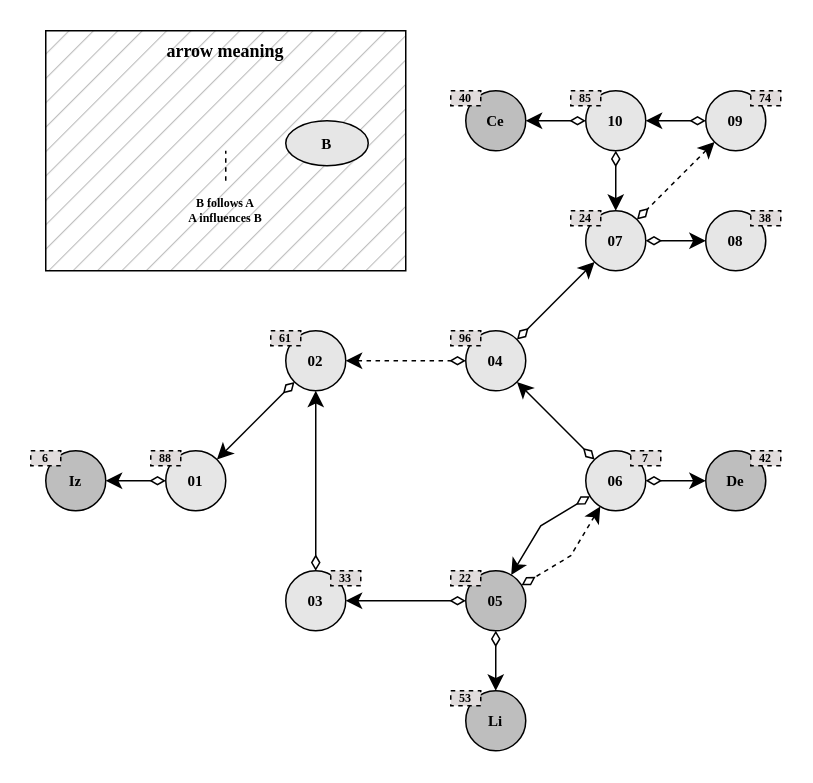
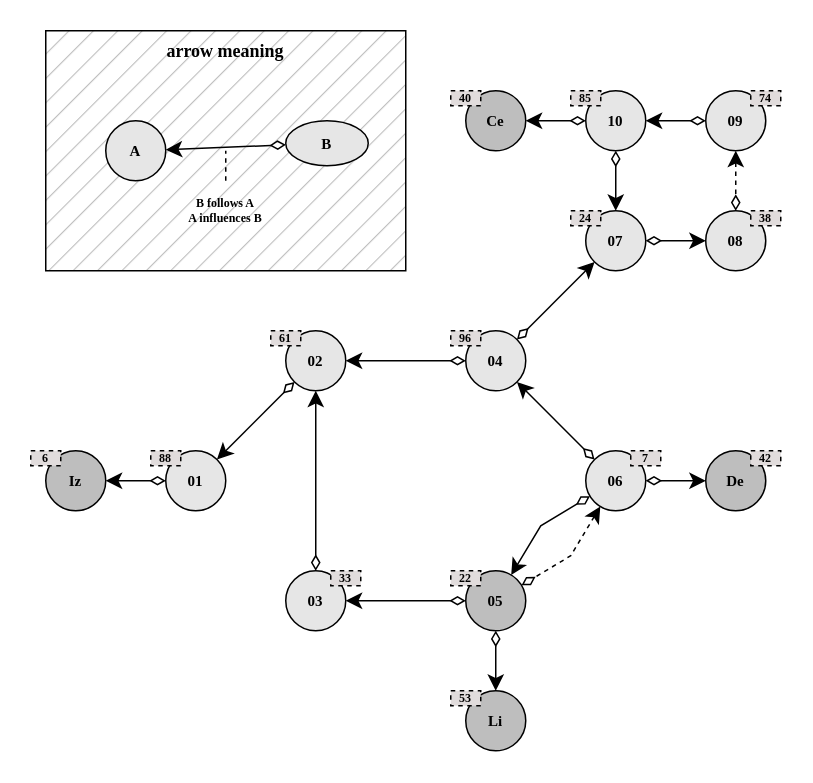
edge "B" -- "A": added
node "A": added
edge "09" -- "07": now "09" -- "08"
edge "02" -- "04": style dashed -> solid
